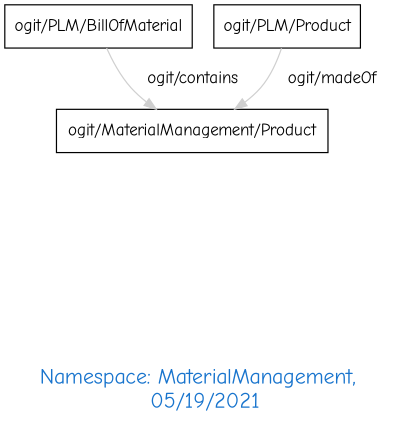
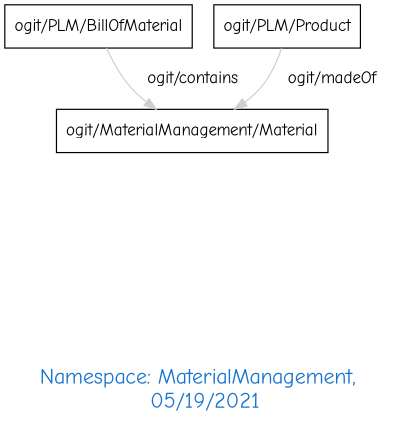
node "ogit/MaterialManagement/Product": label "ogit/MaterialManagement/Product" -> "ogit/MaterialManagement/Material"
